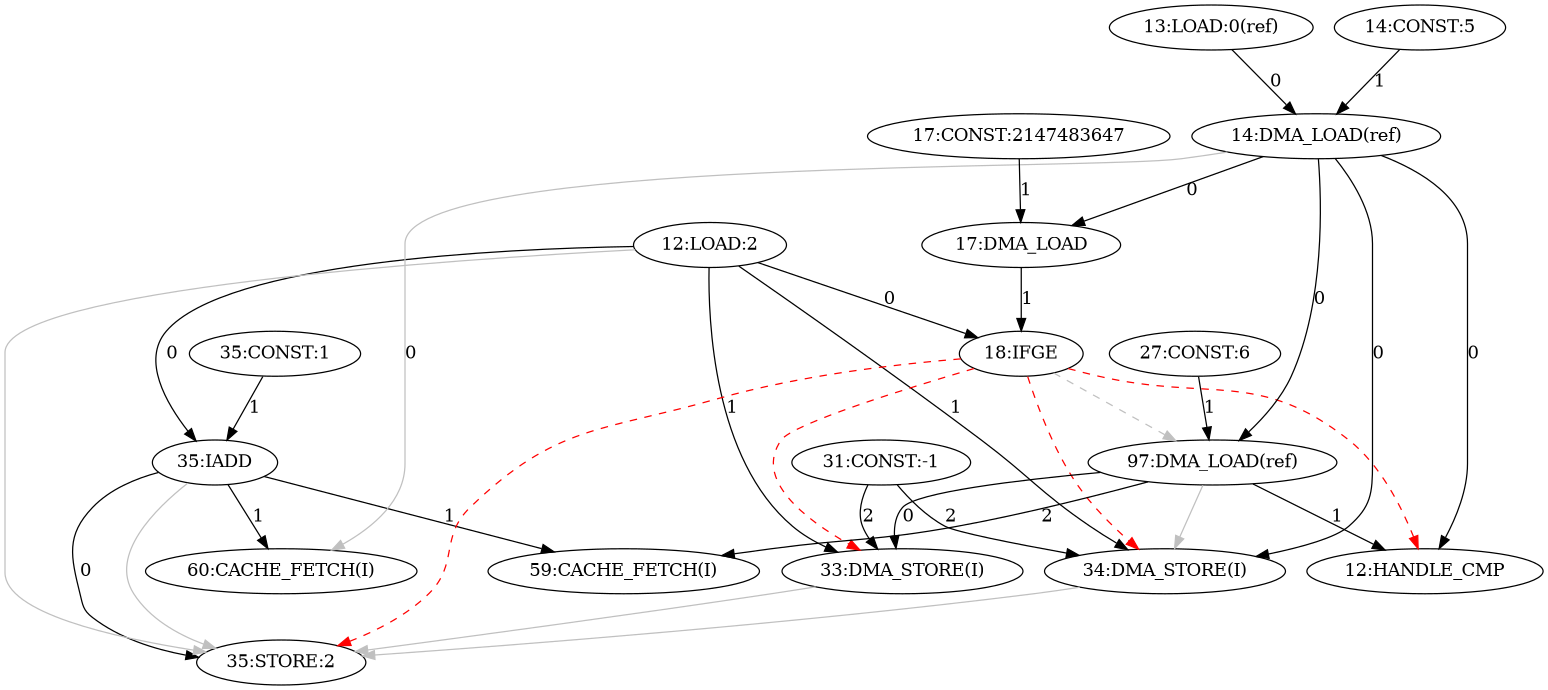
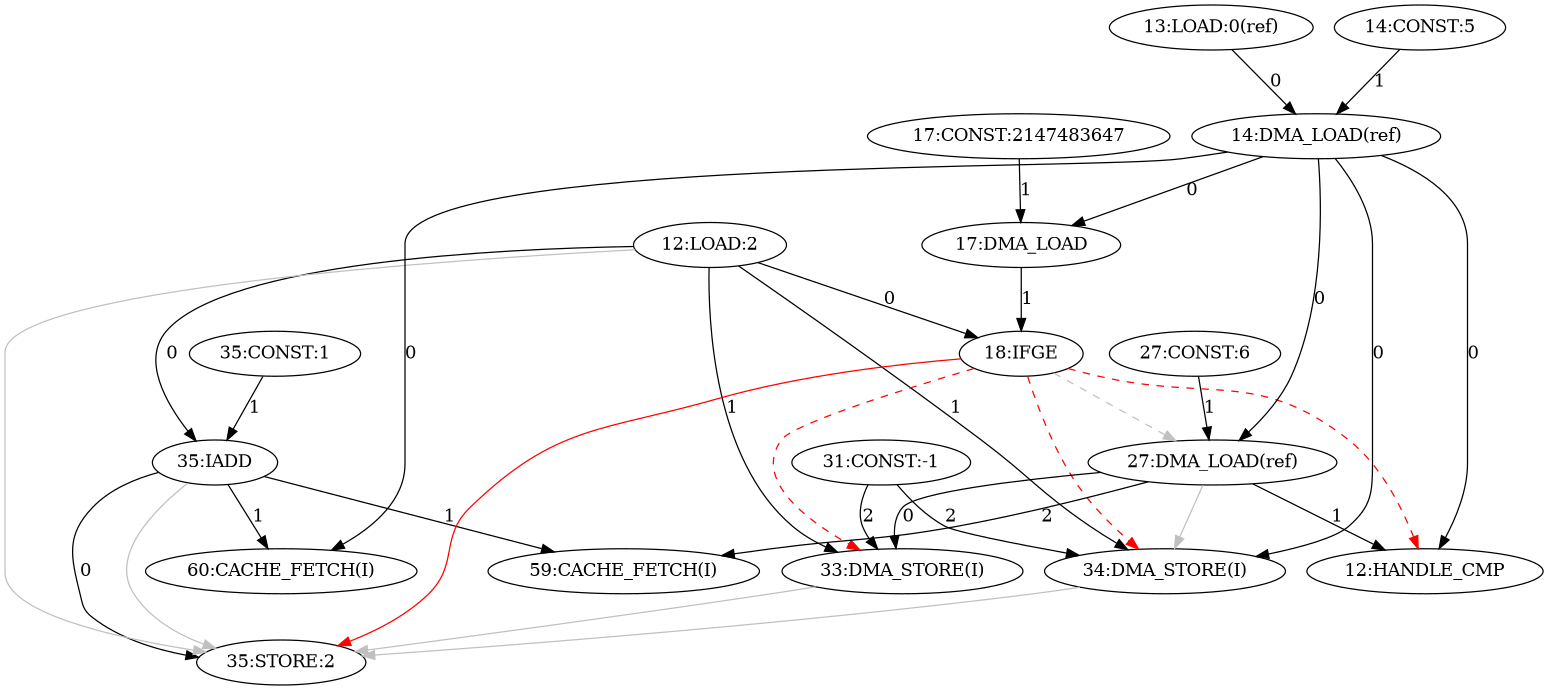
edge "14:DMA_LOAD(ref)" -> "60:CACHE_FETCH(I)": color gray -> black
edge "18:IFGE" -> "35:STORE:2": style dashed -> solid
node "97:DMA_LOAD(ref)": label "97:DMA_LOAD(ref)" -> "27:DMA_LOAD(ref)"
